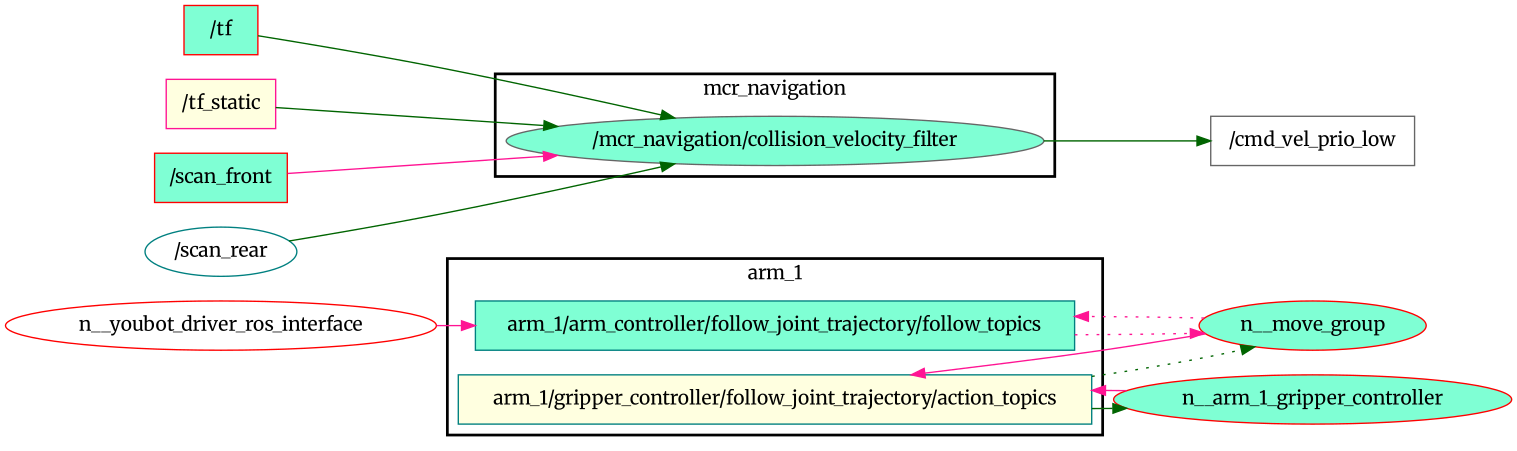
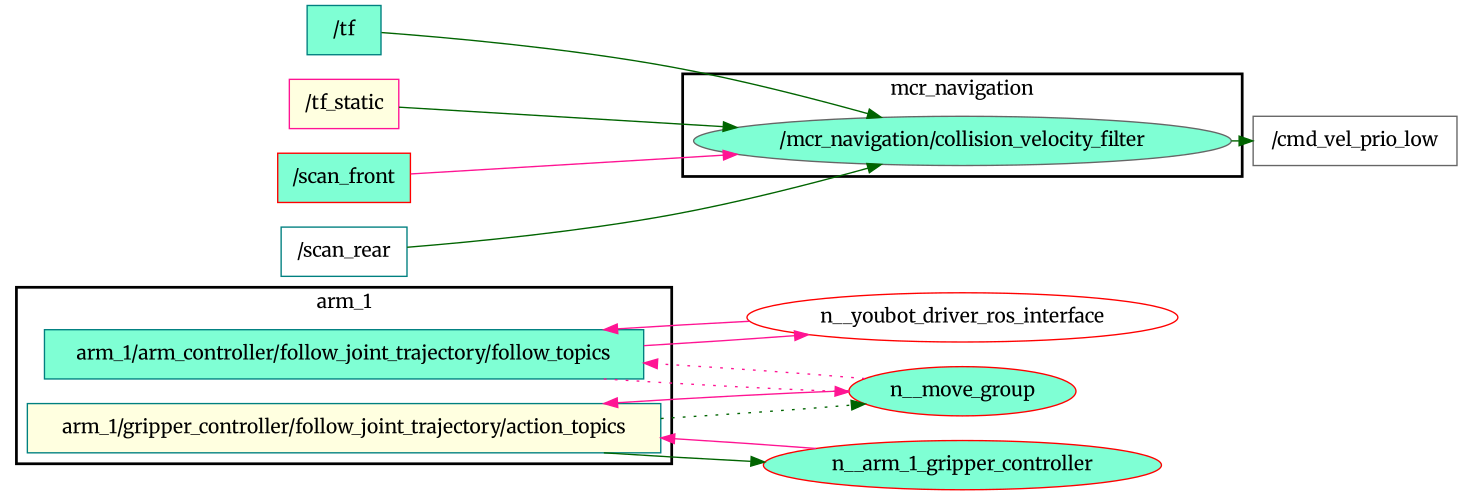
node "/tf": color red -> teal
node "/scan_rear": shape ellipse -> box
edge "arm_1/arm_controller/follow_joint_trajectory/follow_topics" -> "n__youbot_driver_ros_interface": added
